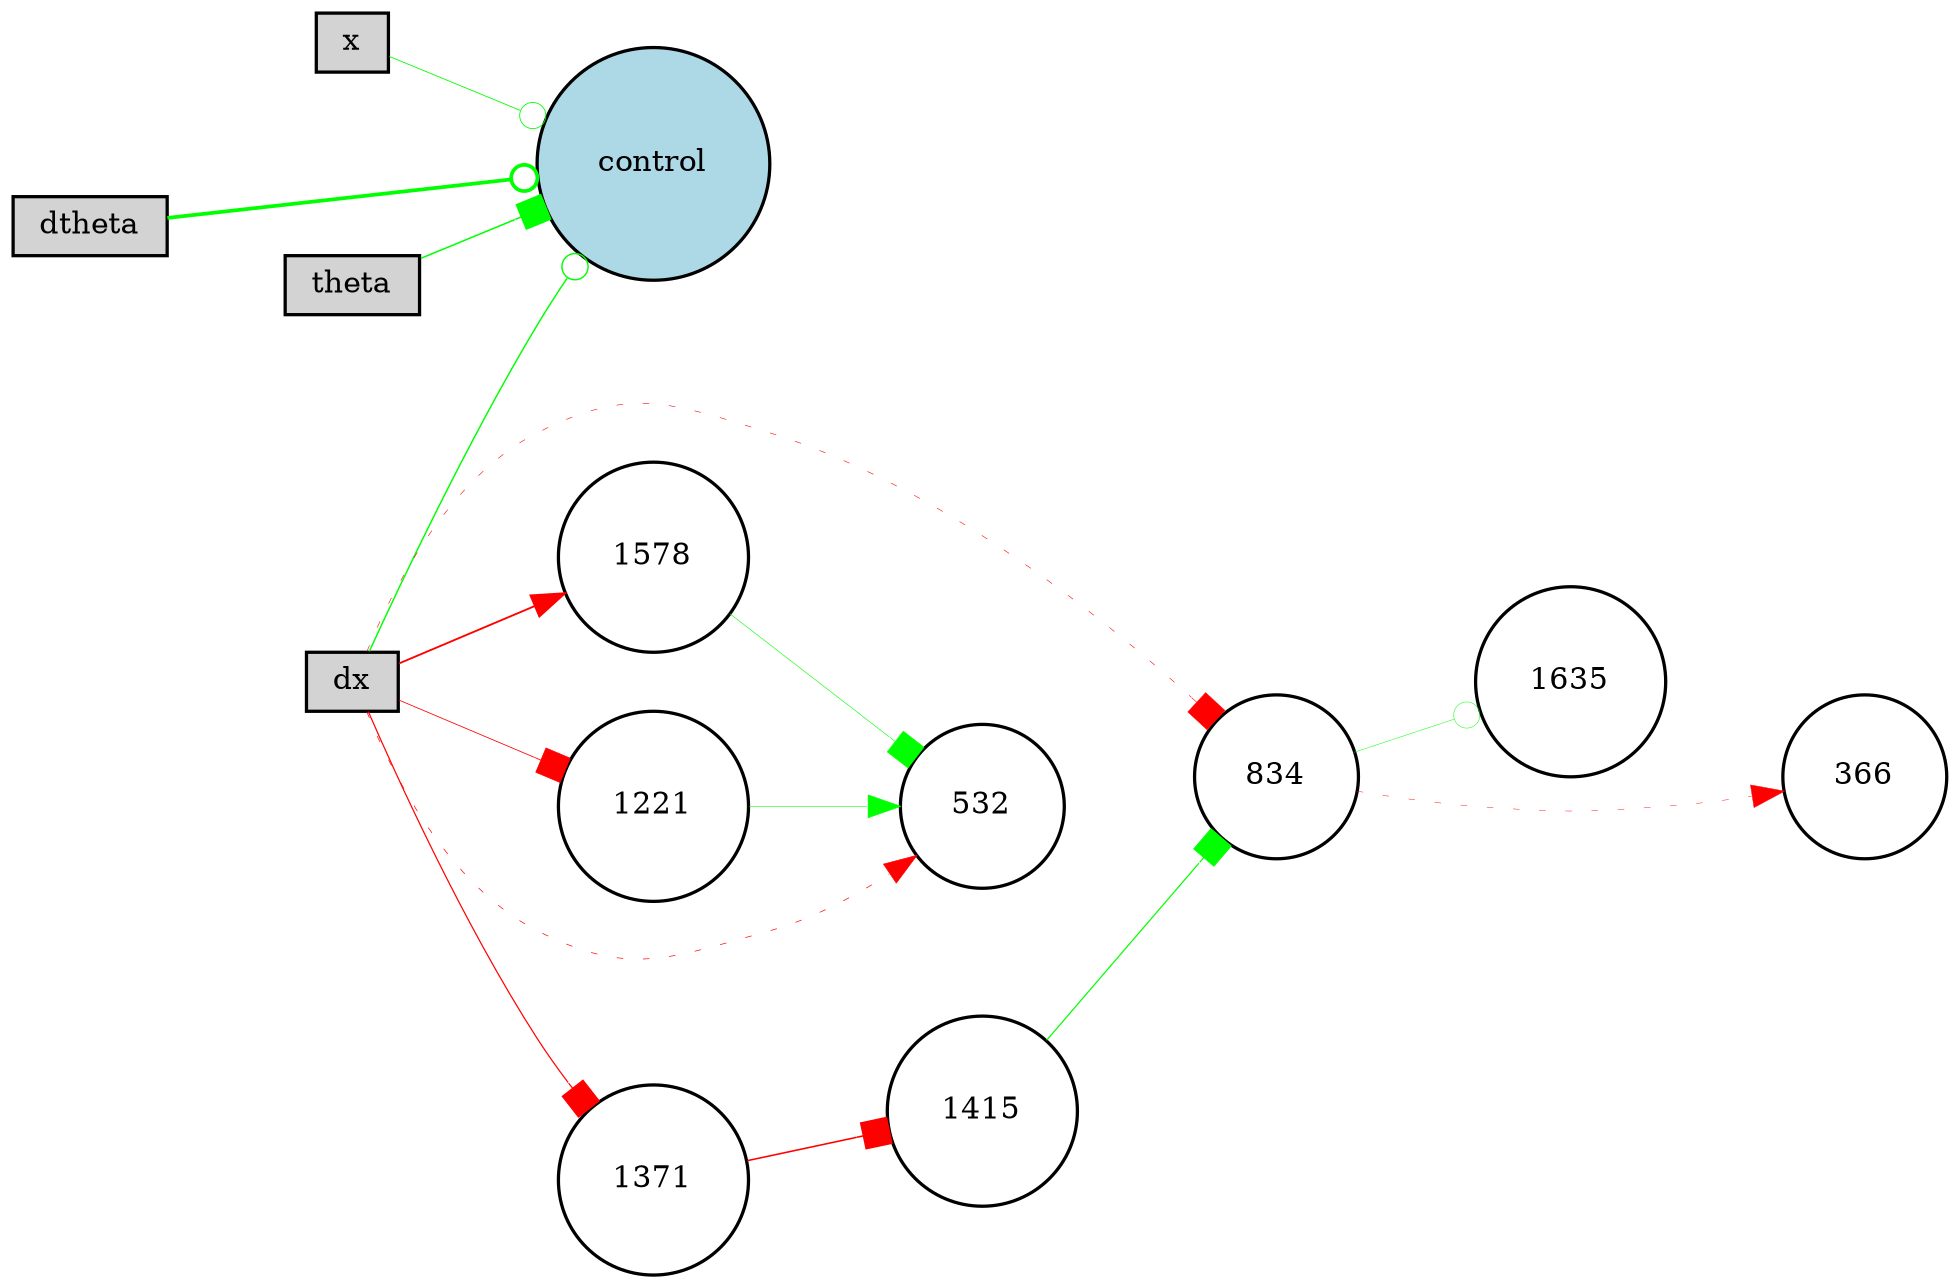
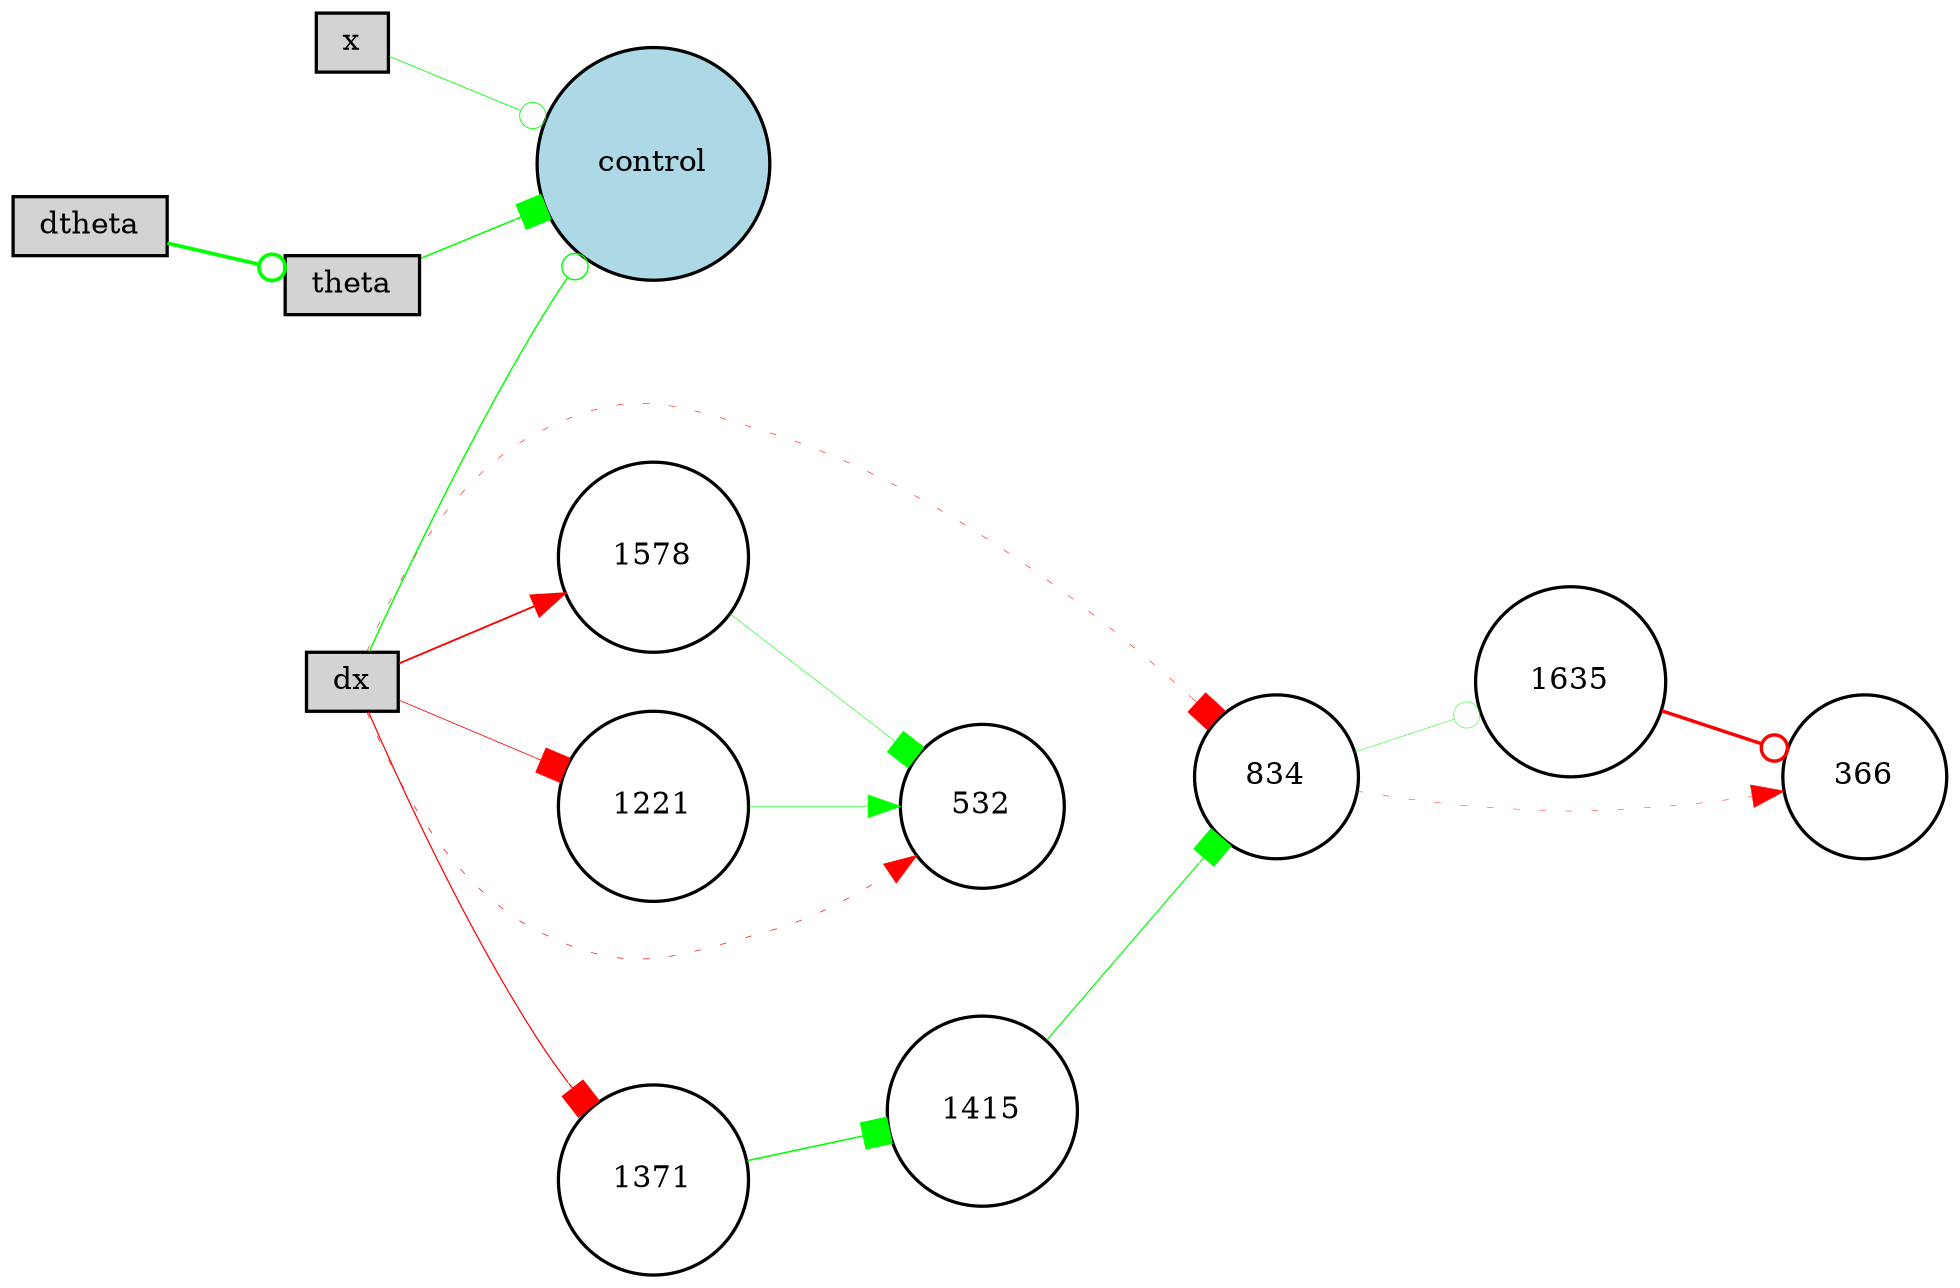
edge "dtheta" -> "control": now "dtheta" -> "theta"
edge "1635" -> "366": added
edge "1371" -> "1415": color red -> green
